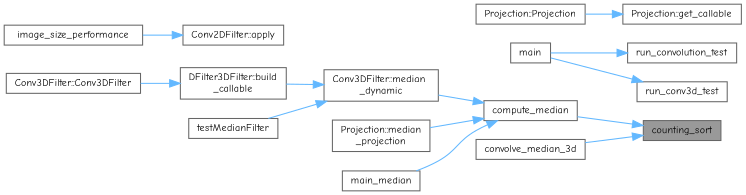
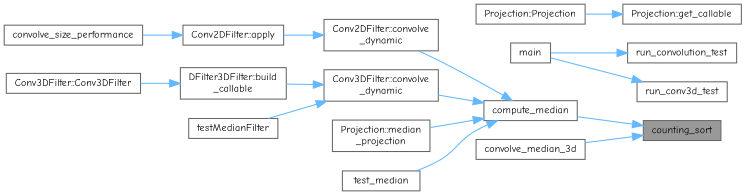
node "image_size_performance": label "image_size_performance" -> "convolve_size_performance"
node "Conv2DFilter::convolve _dynamic": added
node "Conv3DFilter::median _dynamic": label "Conv3DFilter::median _dynamic" -> "Conv3DFilter::convolve _dynamic"
node "main_median": label "main_median" -> "test_median"
